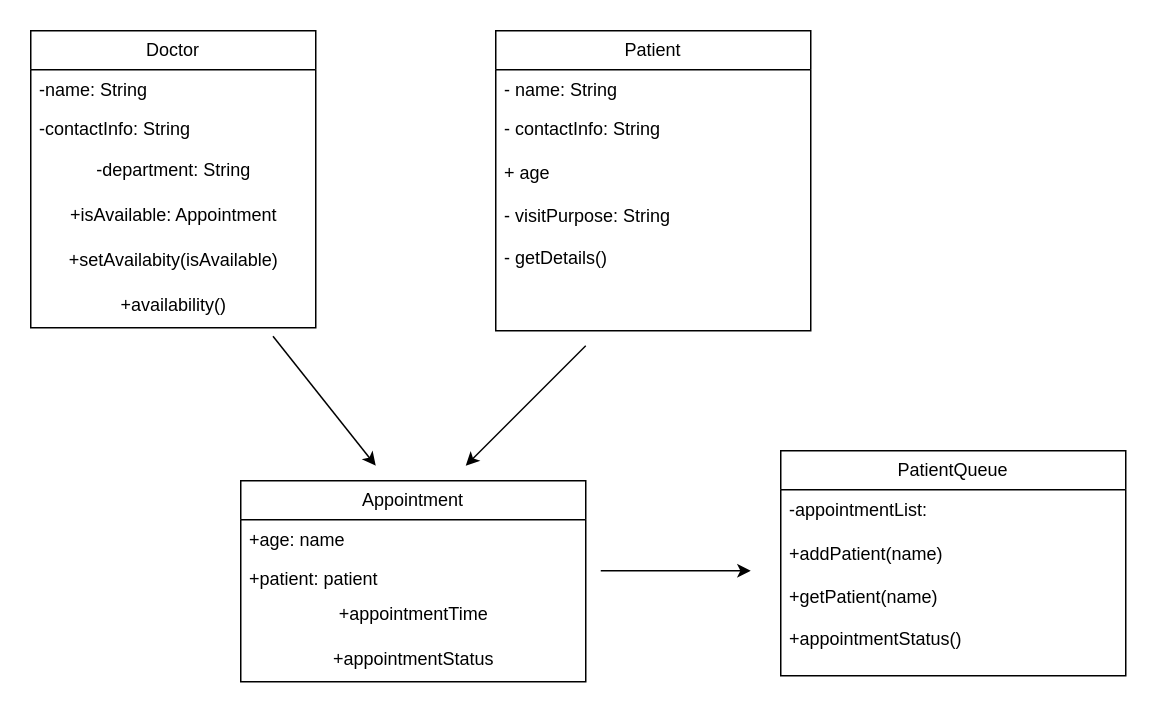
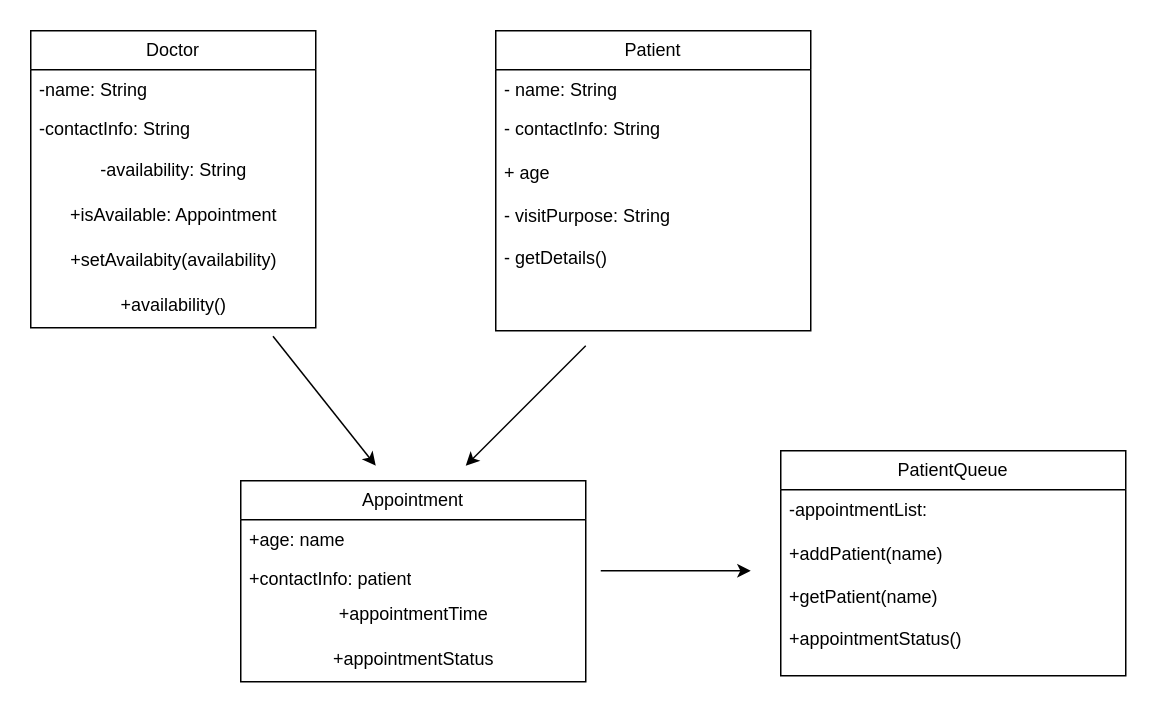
node "-department: String": label "-department: String" -> "-availability: String"
node "+setAvailabity(isAvailable)": label "+setAvailabity(isAvailable)" -> "+setAvailabity(availability)"
node "+patient: patient": label "+patient: patient" -> "+contactInfo: patient"
